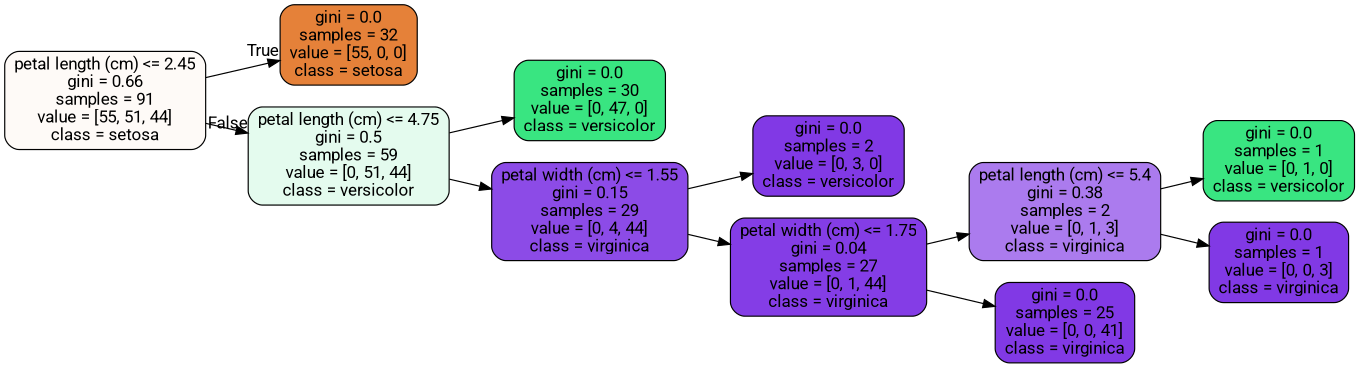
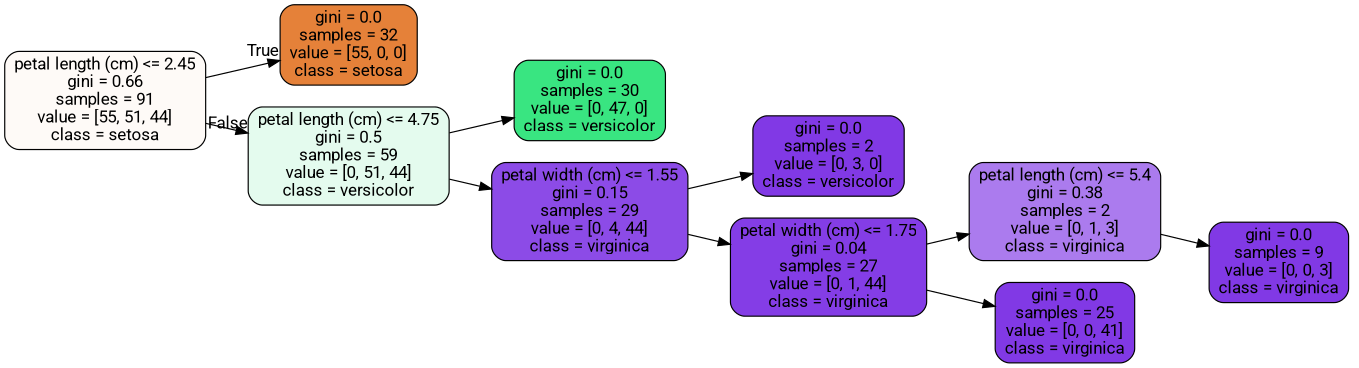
node "gini = 0.0 samples = 1 value = [0, 1, 0] class = versicolor": removed
node "gini = 0.0 samples = 1 value = [0, 0, 3] class = virginica": label "gini = 0.0 samples = 1 value = [0, 0, 3] class = virginica" -> "gini = 0.0 samples = 9 value = [0, 0, 3] class = virginica"
